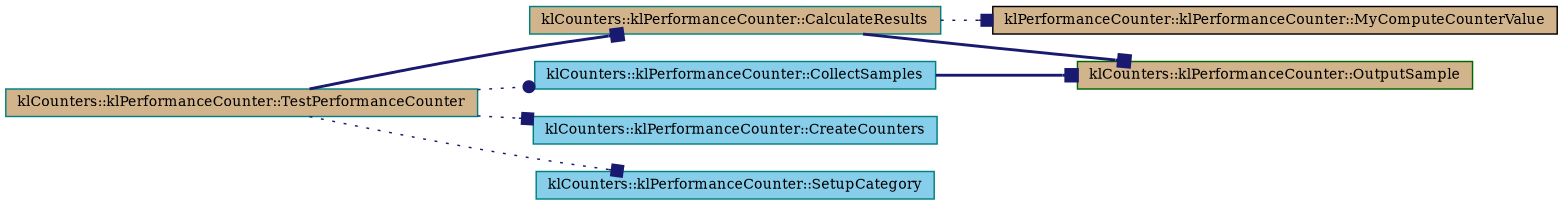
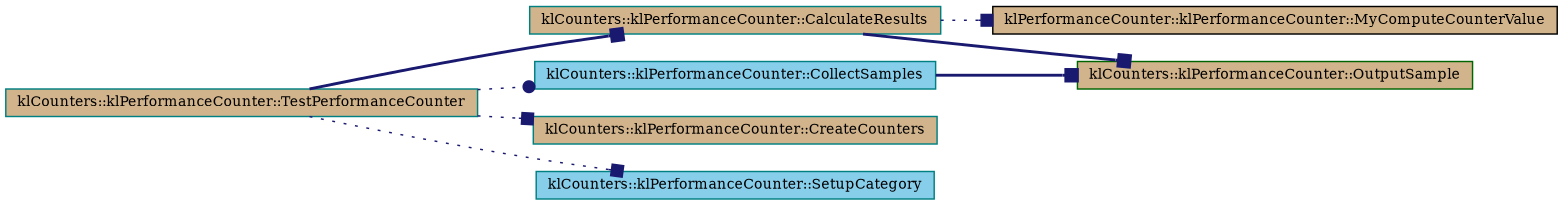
node "klCounters::klPerformanceCounter::CreateCounters": fillcolor skyblue -> tan
